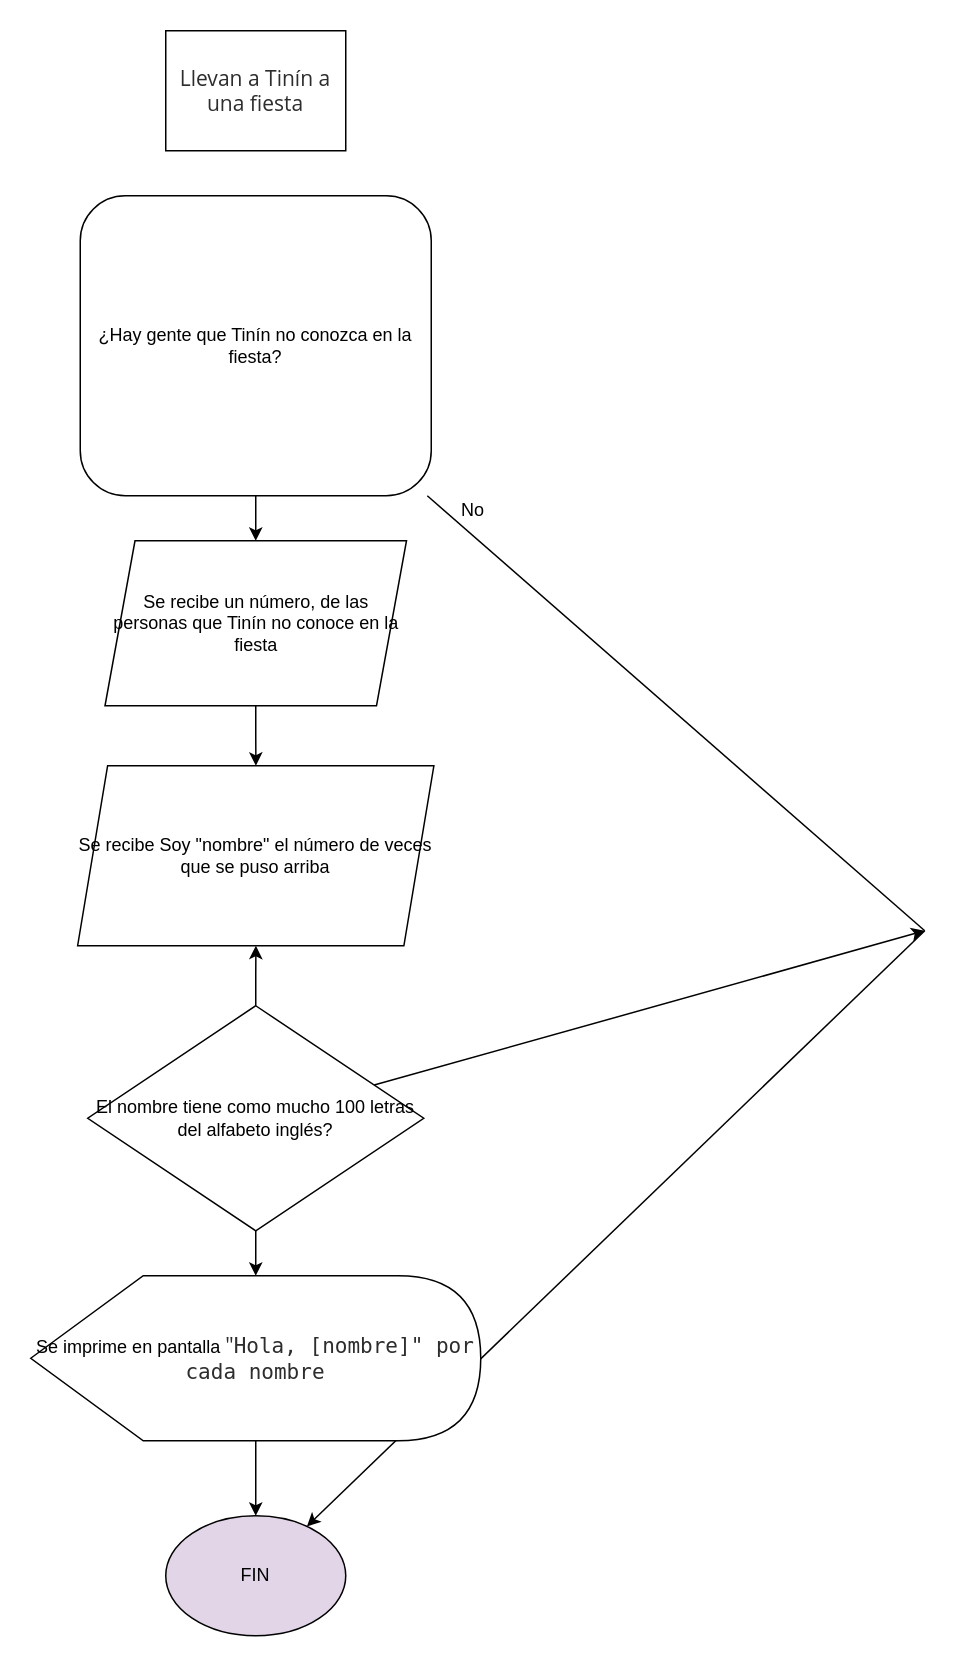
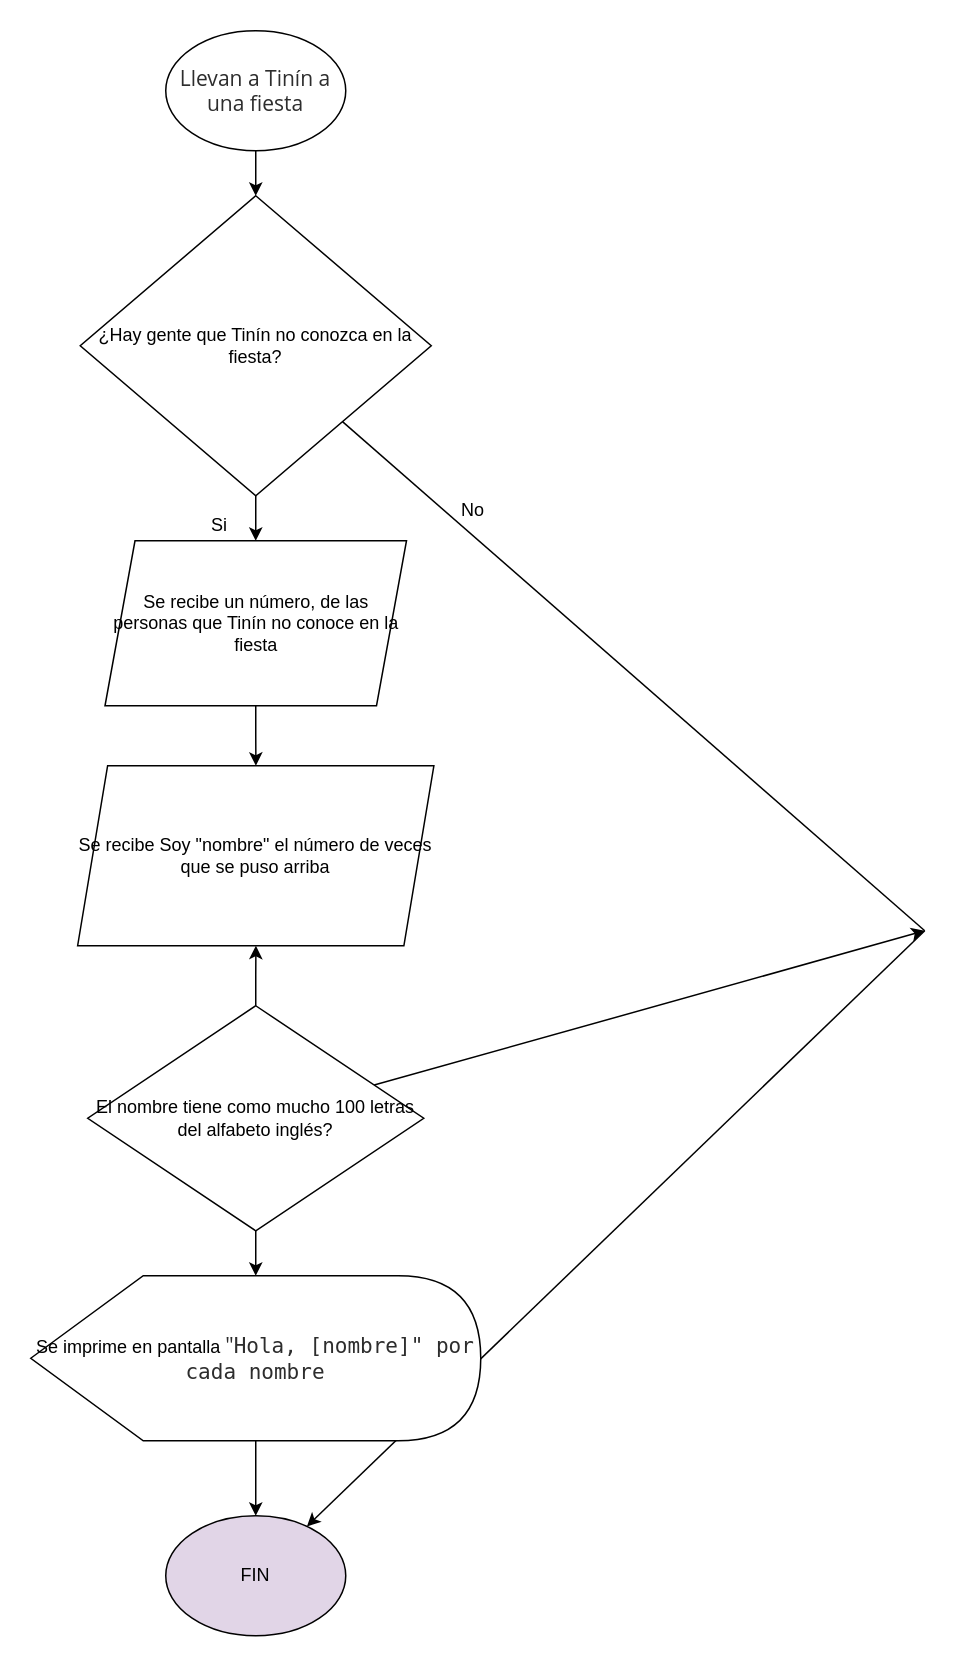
node "Llevan a Tinín a una fiesta": shape rectangle -> ellipse
edge "Llevan a Tinín a una fiesta" -> "¿Hay gente que Tinín no conozca en la fiesta?": added
node "¿Hay gente que Tinín no conozca en la fiesta?": shape rounded rectangle -> diamond
node "Si": added
